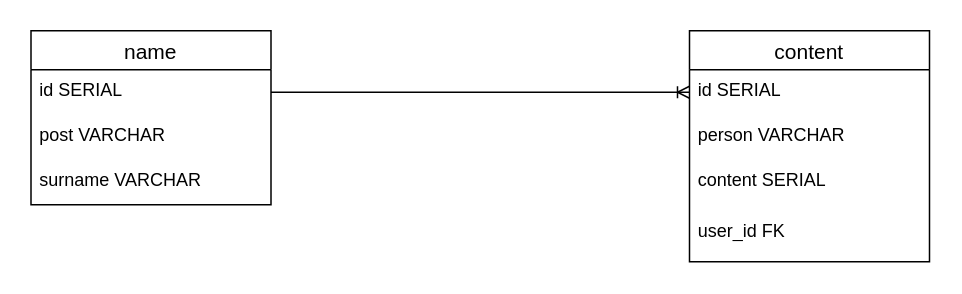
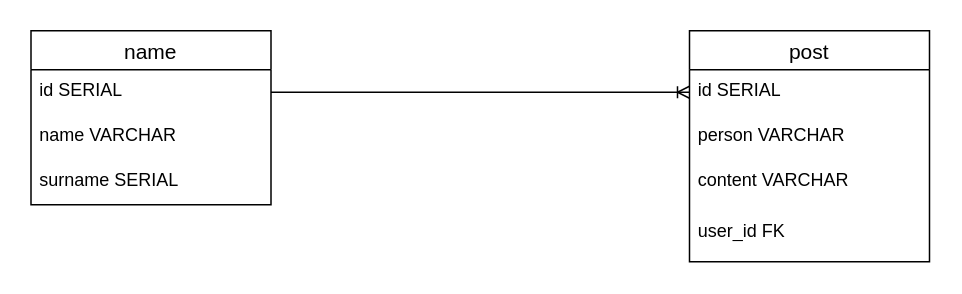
node "content": label "content" -> "post"
node "post VARCHAR": label "post VARCHAR" -> "name VARCHAR"
node "surname VARCHAR": label "surname VARCHAR" -> "surname SERIAL"
node "content SERIAL": label "content SERIAL" -> "content VARCHAR"
